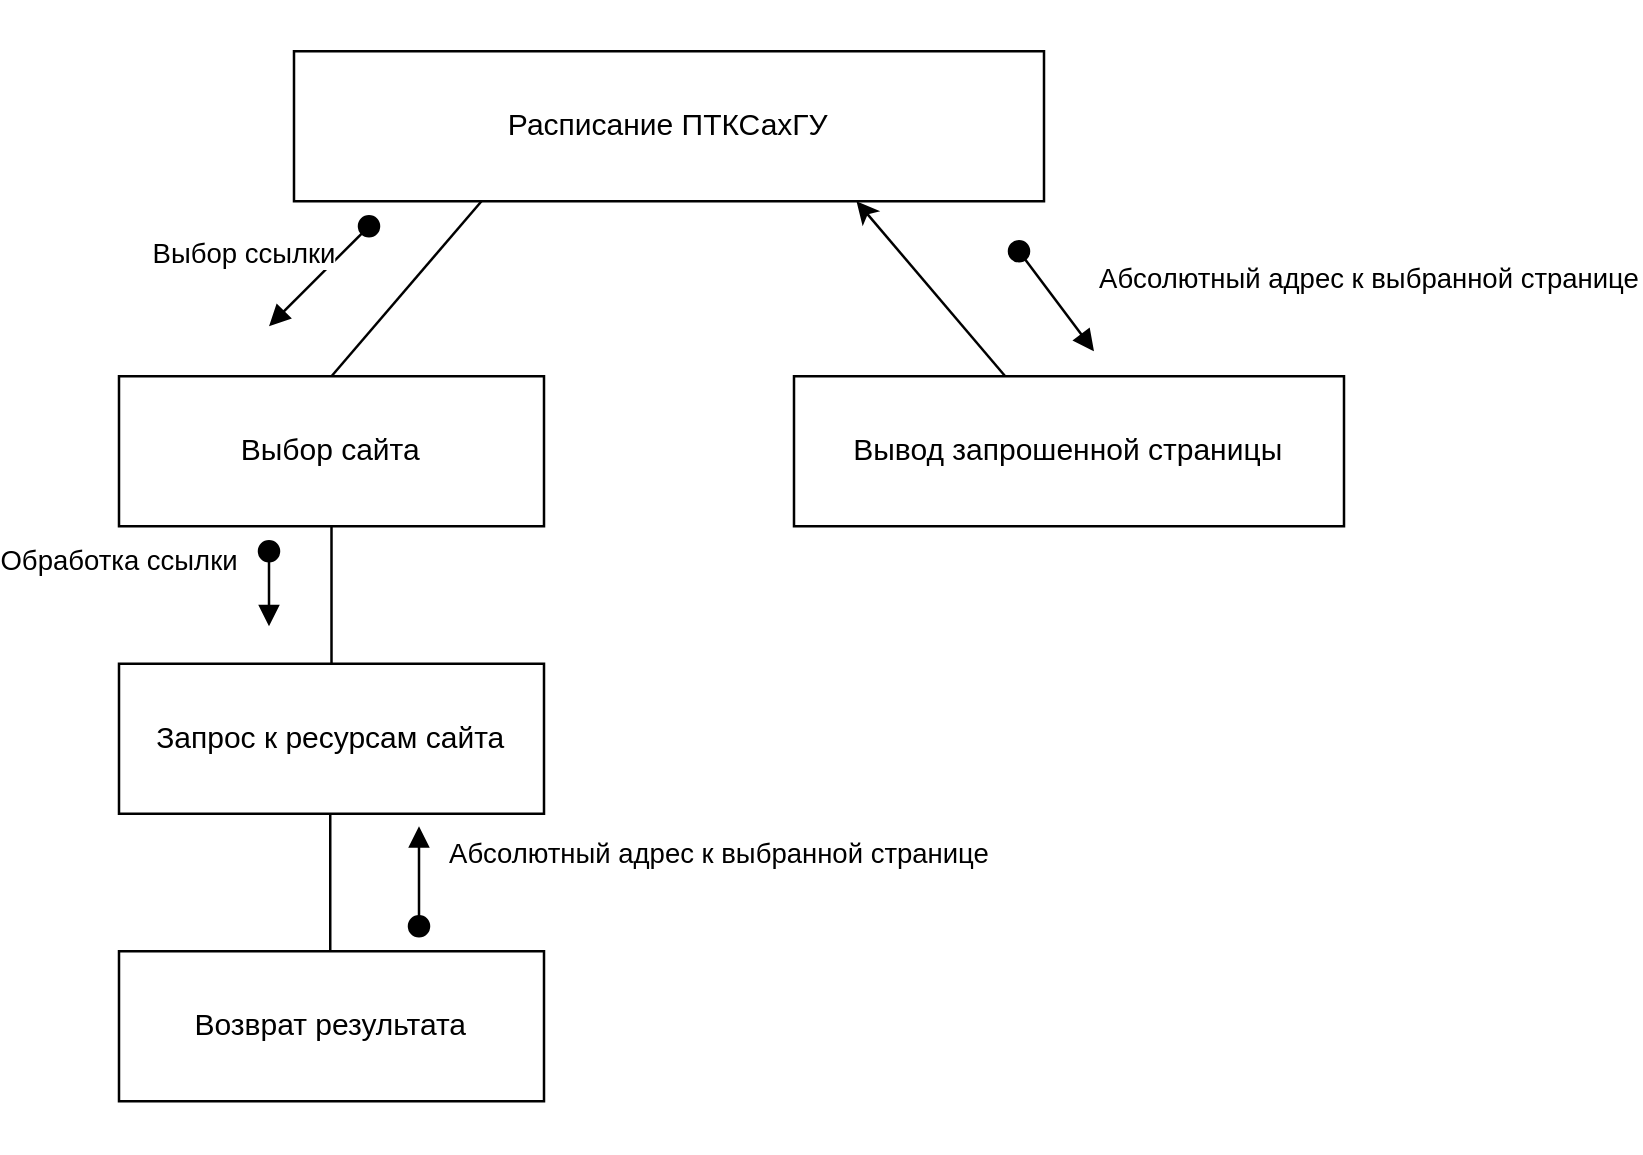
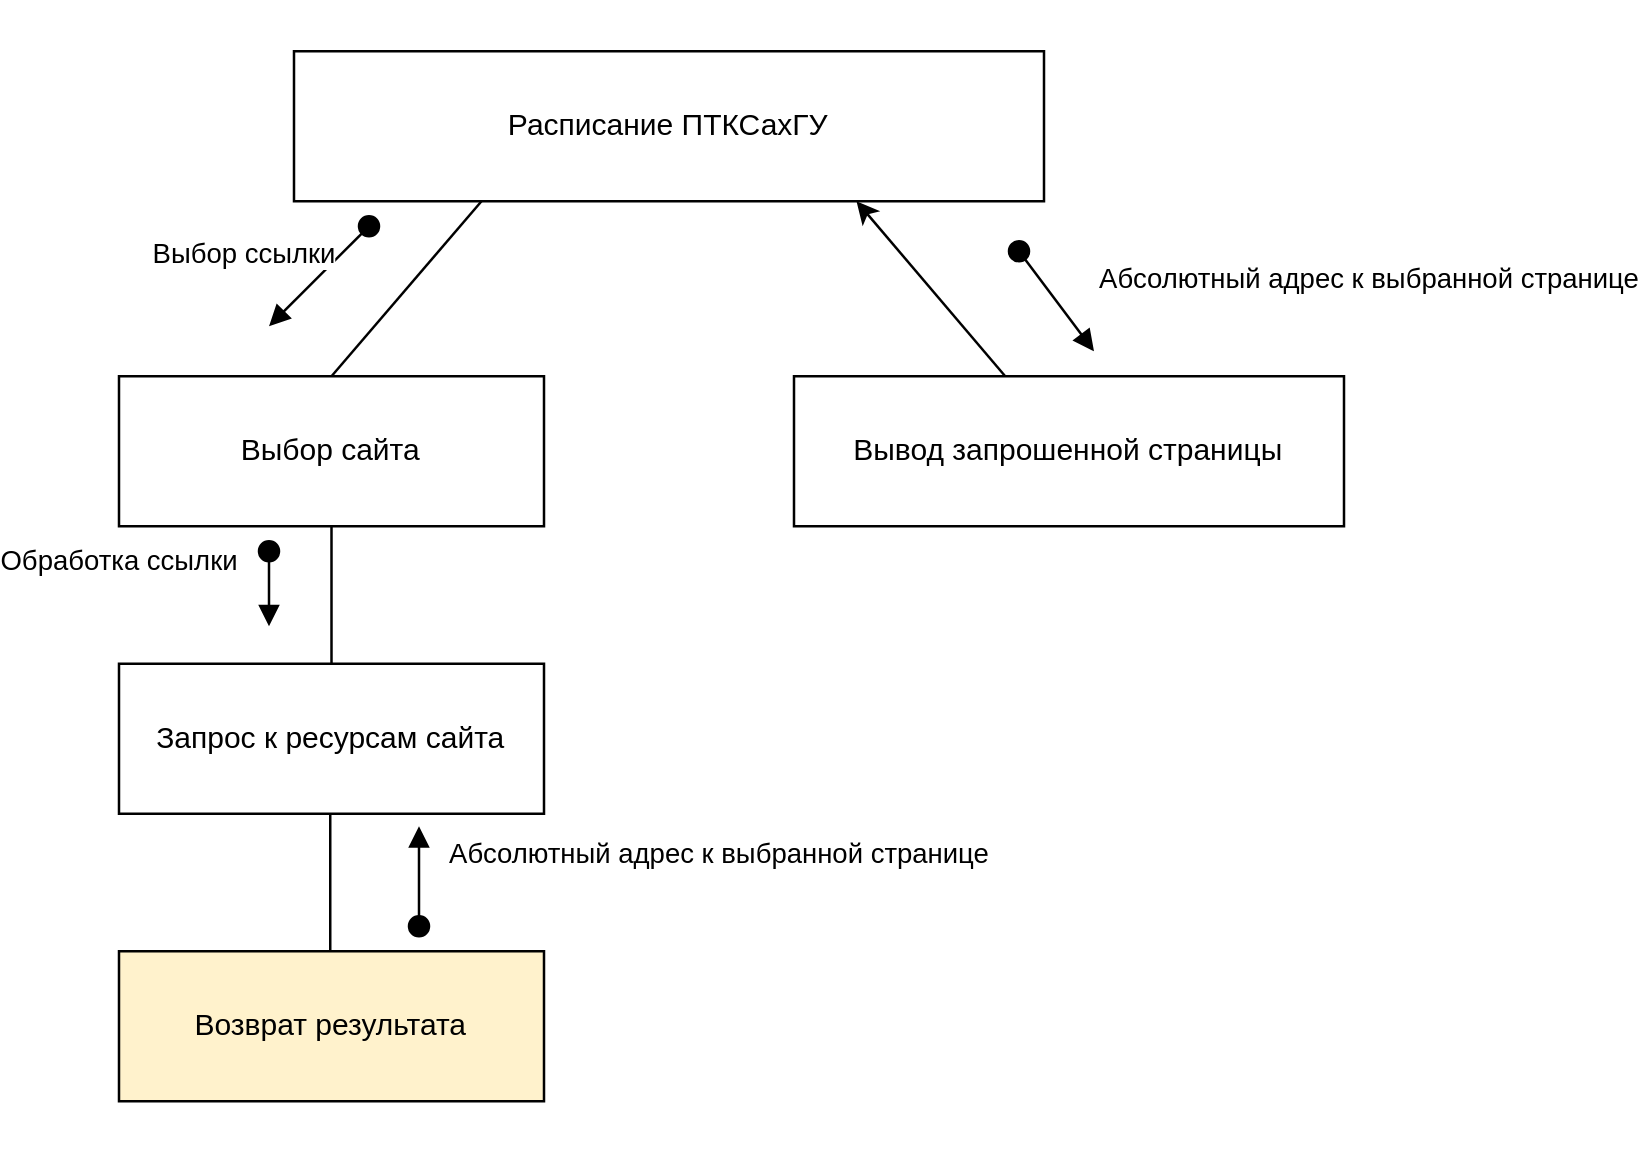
node "Возврат результата": fillcolor #ffffff -> #fff2cc
